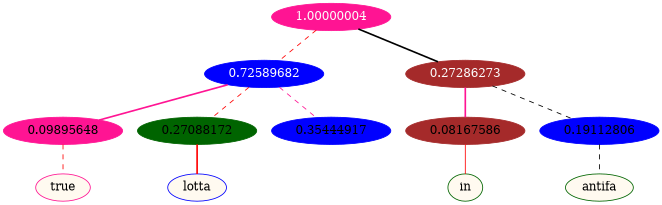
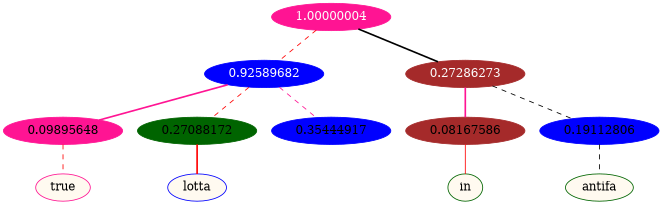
node "0.72589682": label "0.72589682" -> "0.92589682"
